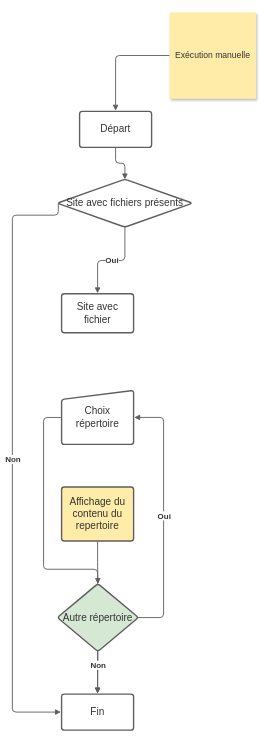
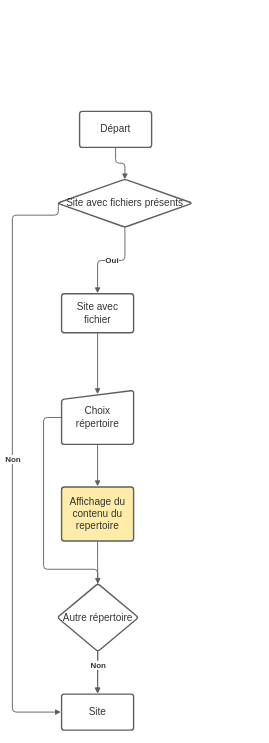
edge "Exécution manuelle" -> "Départ": removed
node "Exécution manuelle": removed
edge "Site avec fichier" -> "Choix répertoire": added
edge "Choix répertoire" -> "Affichage du contenu du repertoire": added
edge "Autre répertoire" -> "Choix répertoire": removed, label "Oui"
node "Autre répertoire": fillcolor #d5e8d4 -> #ffffff
node "Fin": label "Fin" -> "Site"
